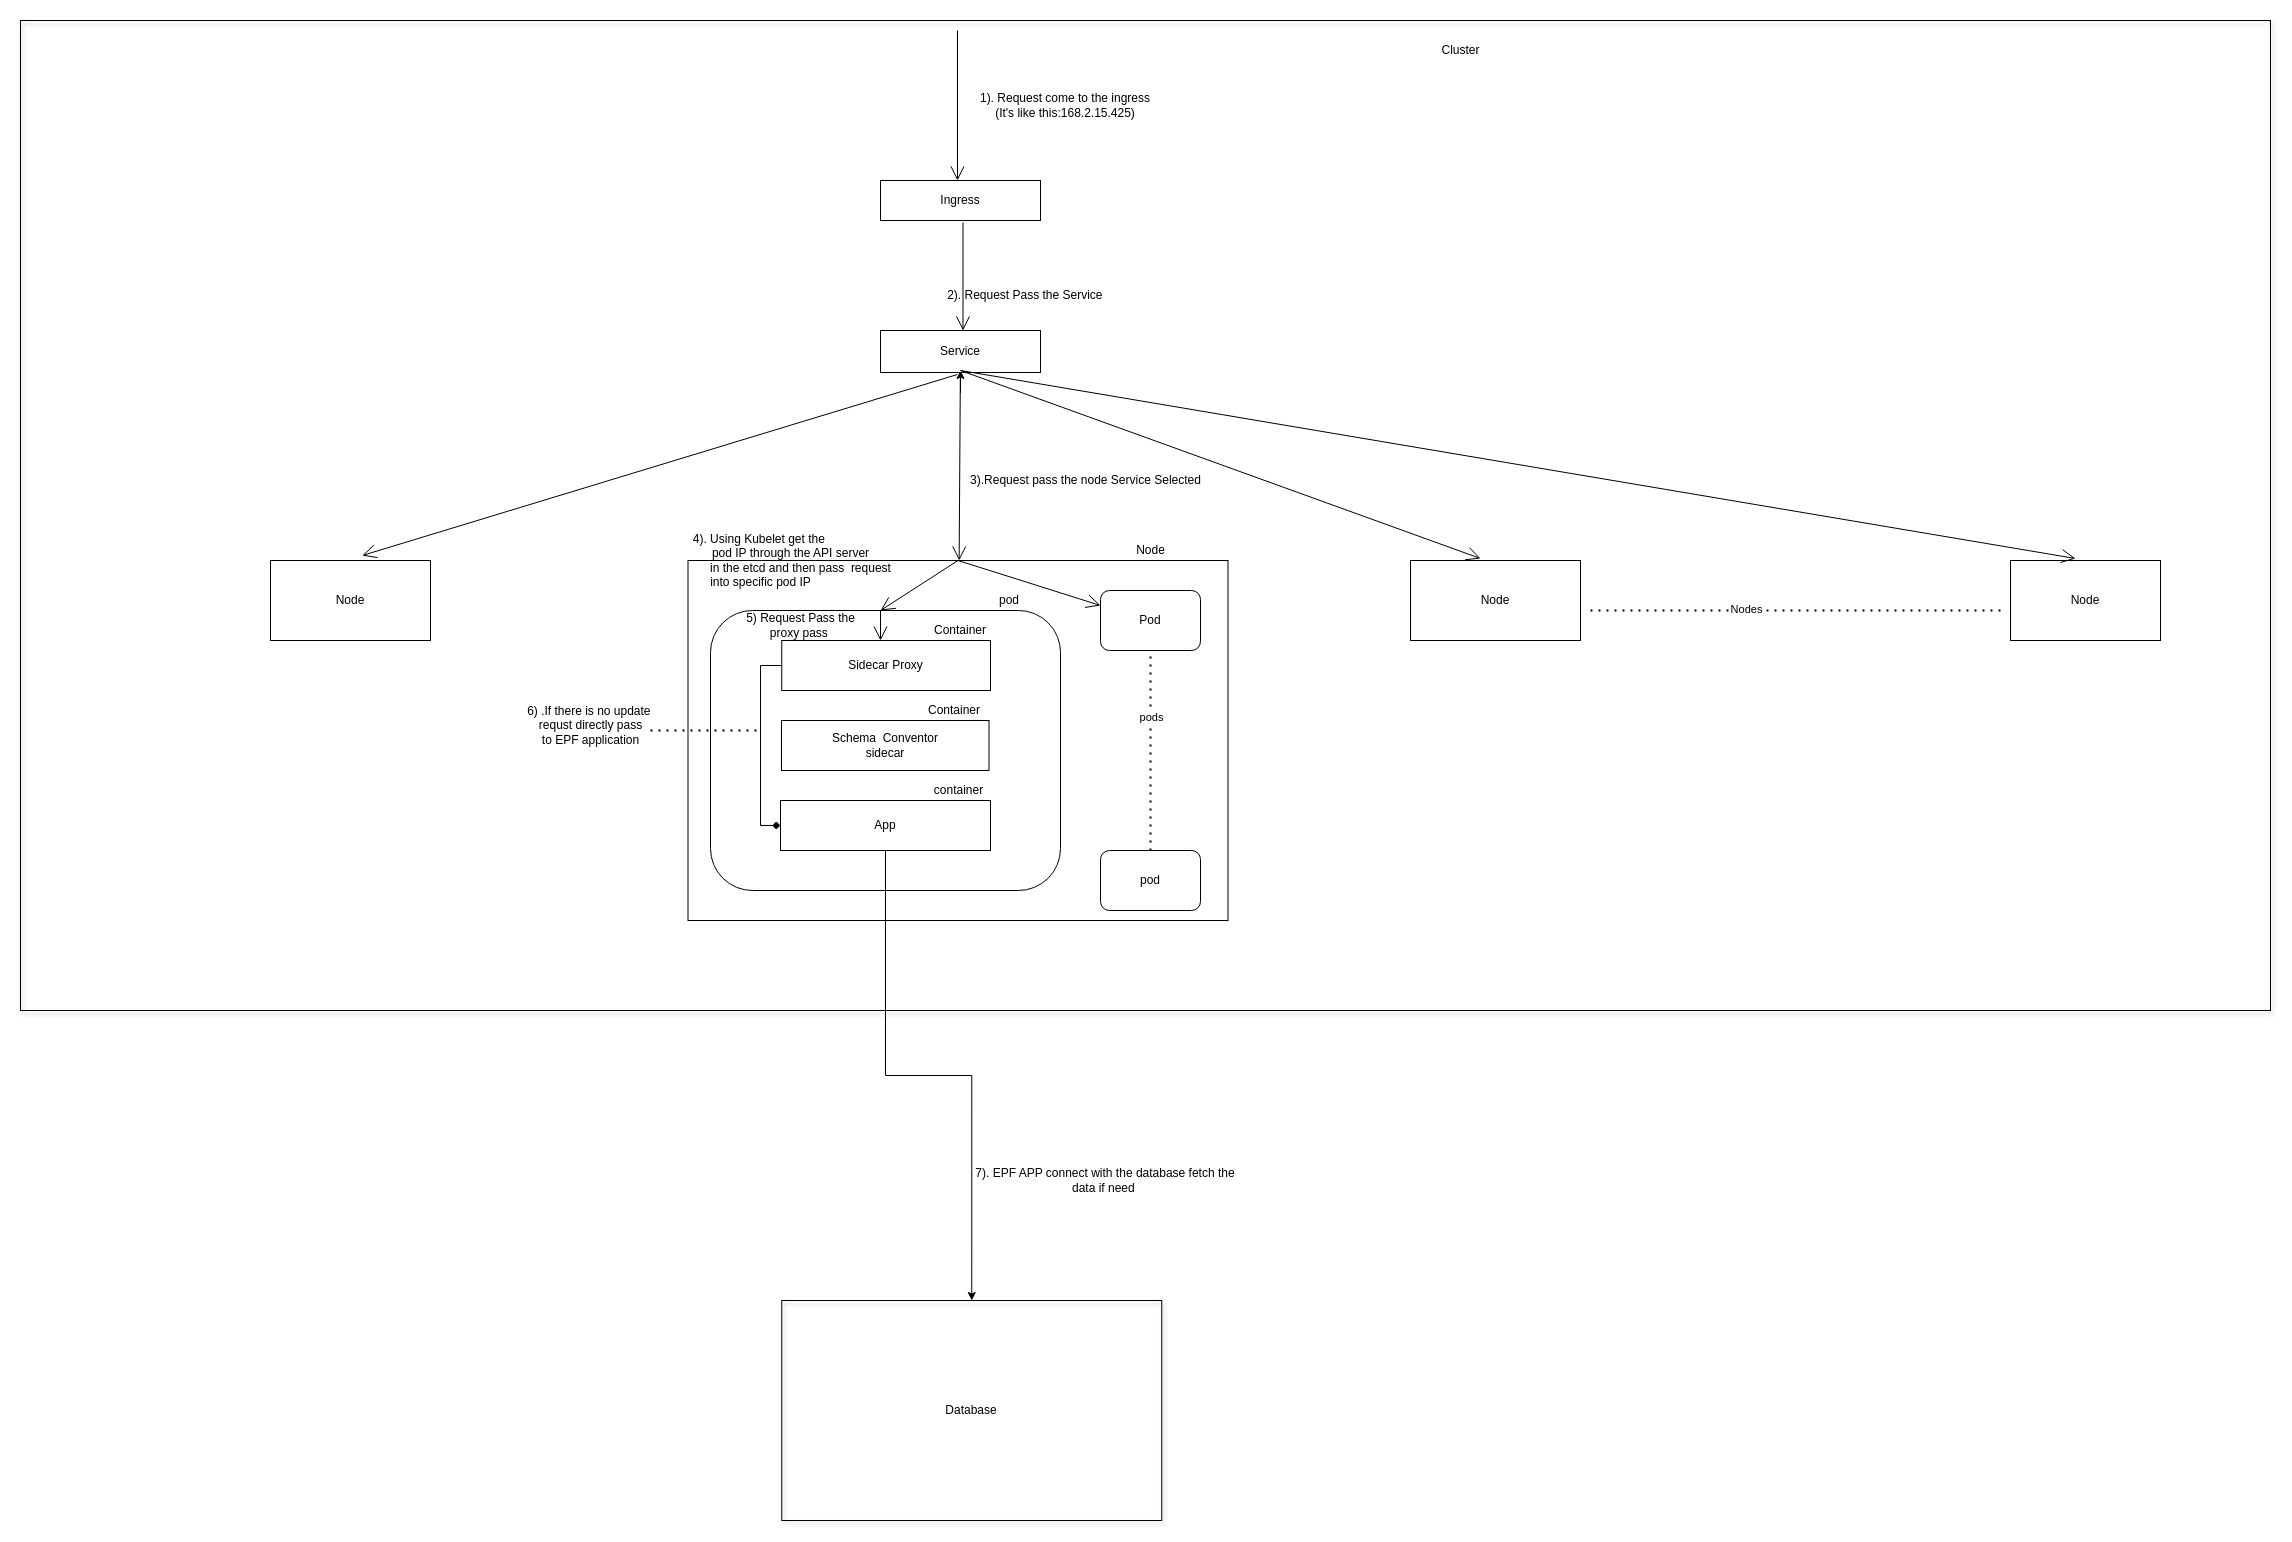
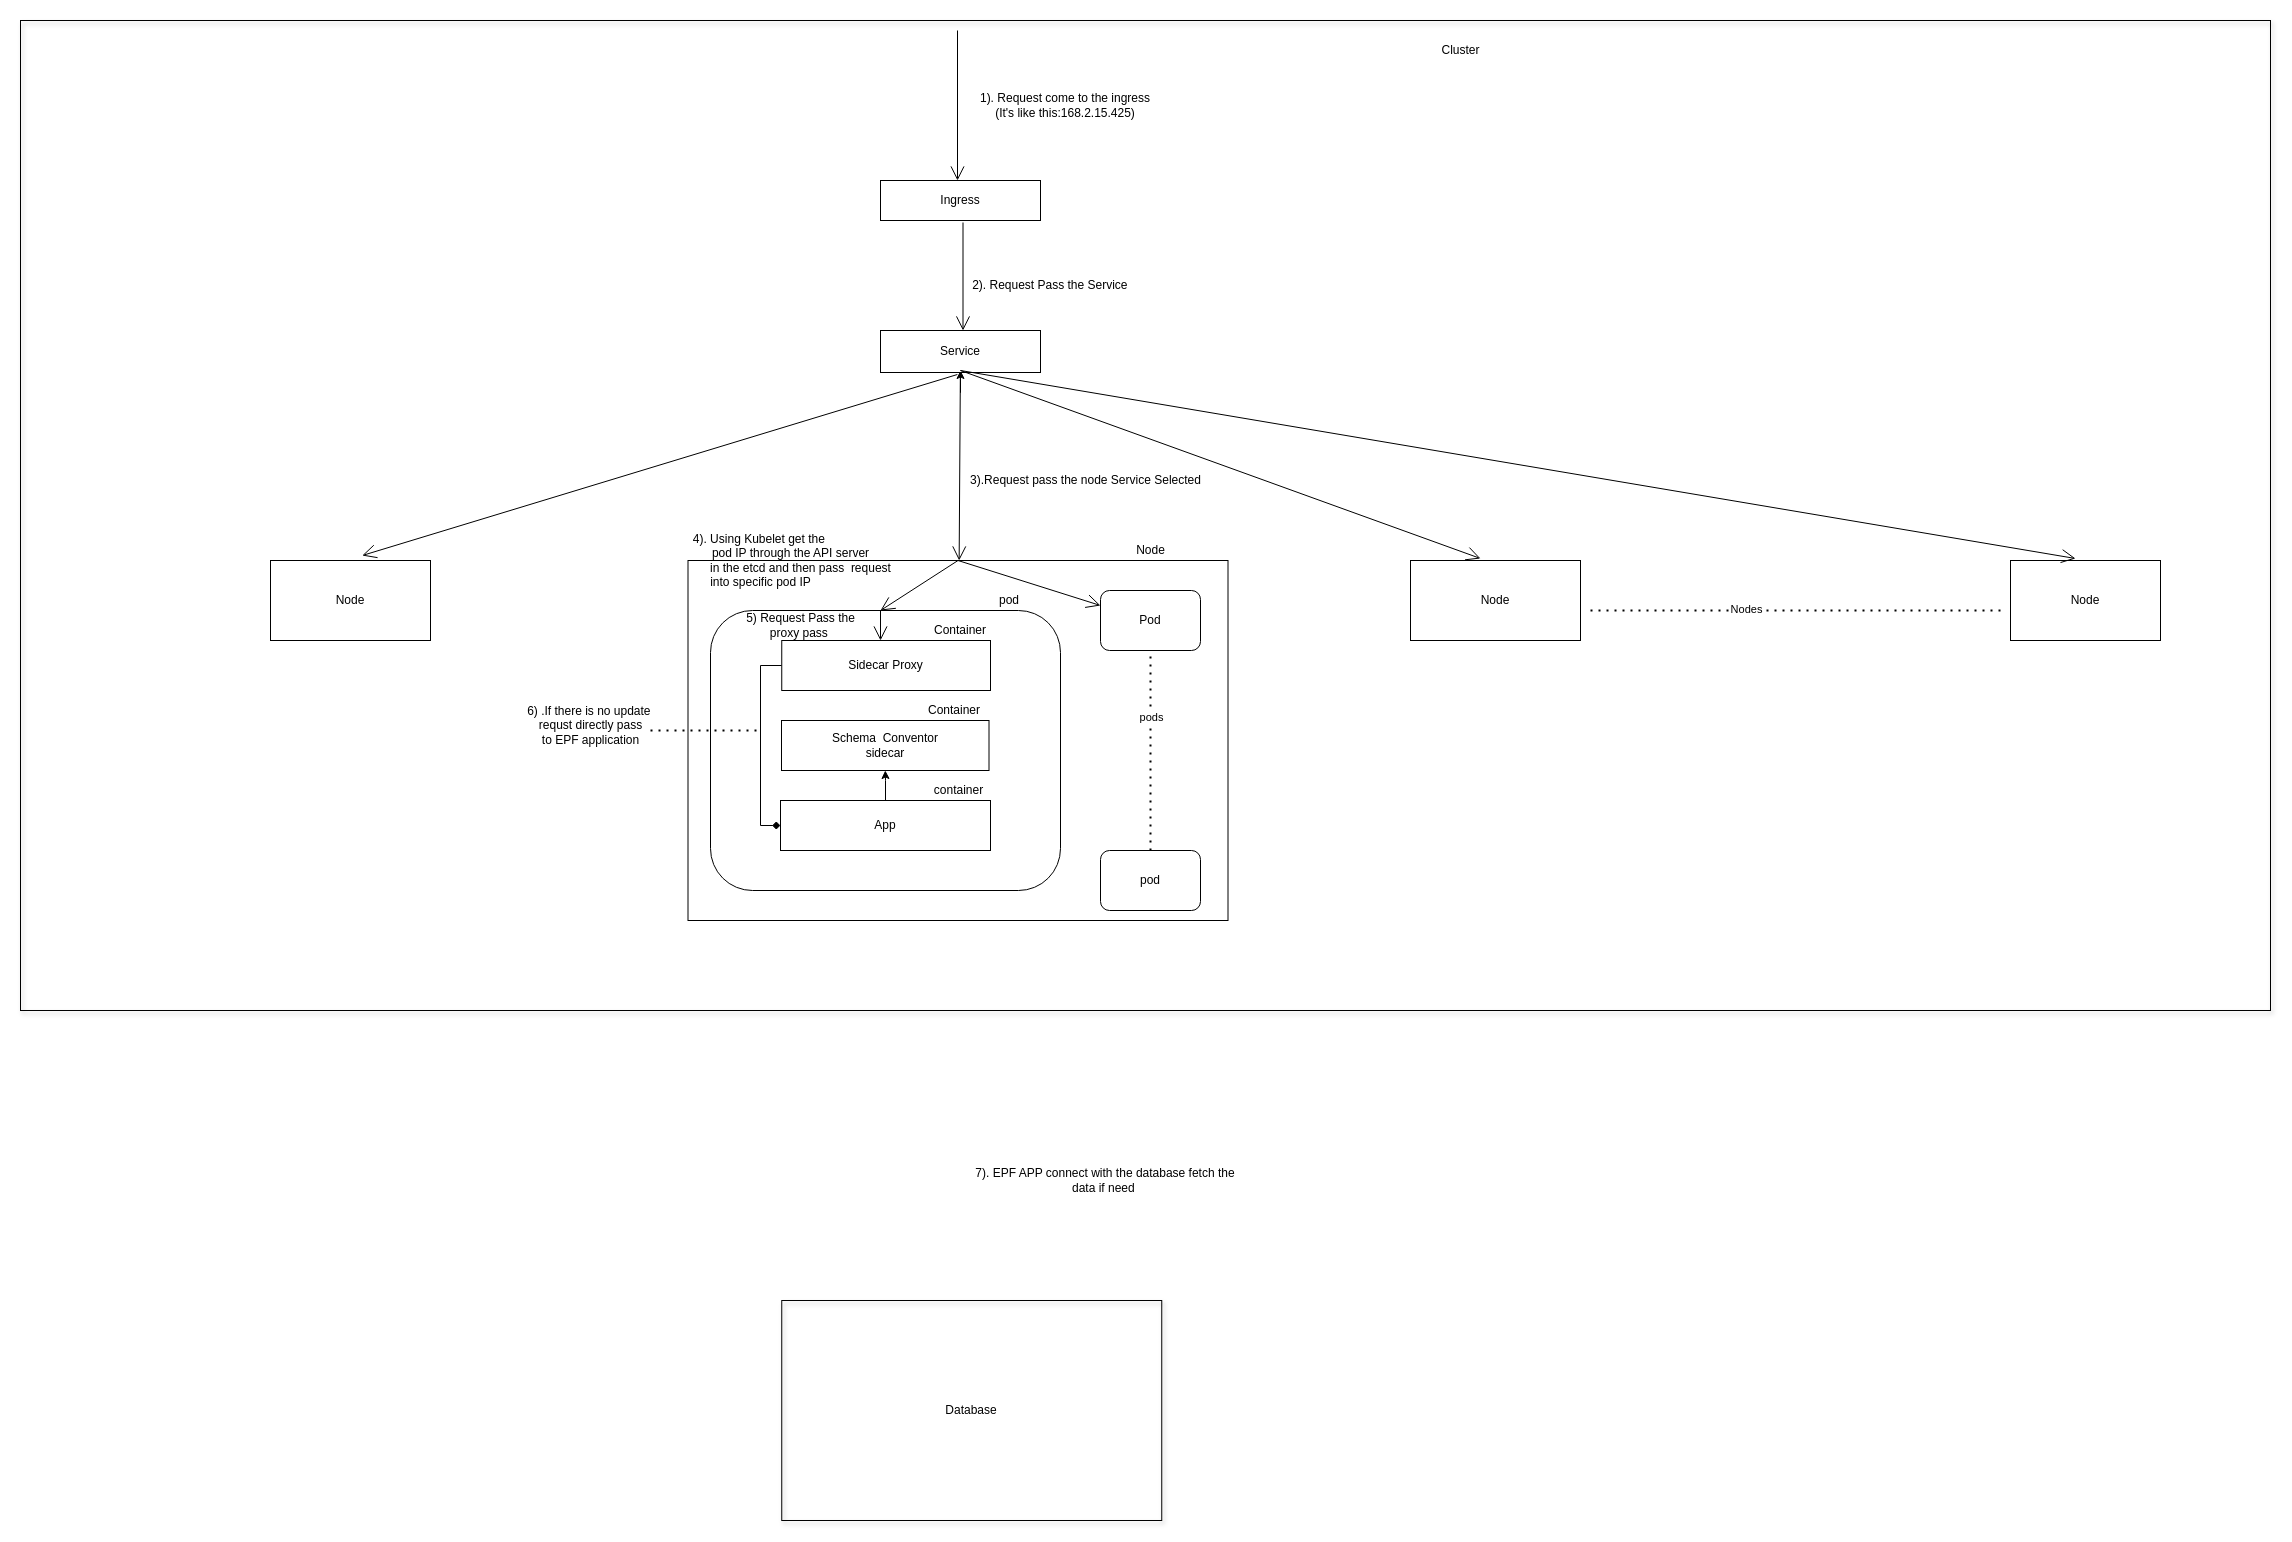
node "2). Request Pass the Service": moved (1027, 296) -> (1052, 286)
edge "App" -> "Database": now "App" -> "Schema Conventor sidecar"
